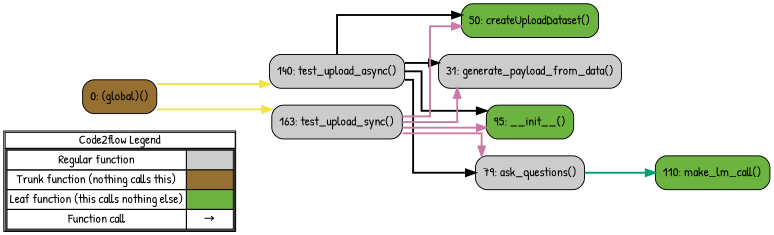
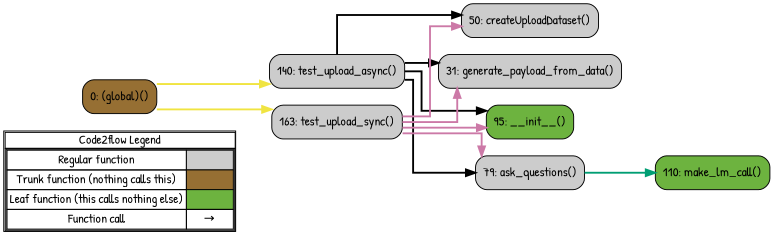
node "50: createUploadDataset()": fillcolor #6db33f -> #cccccc
